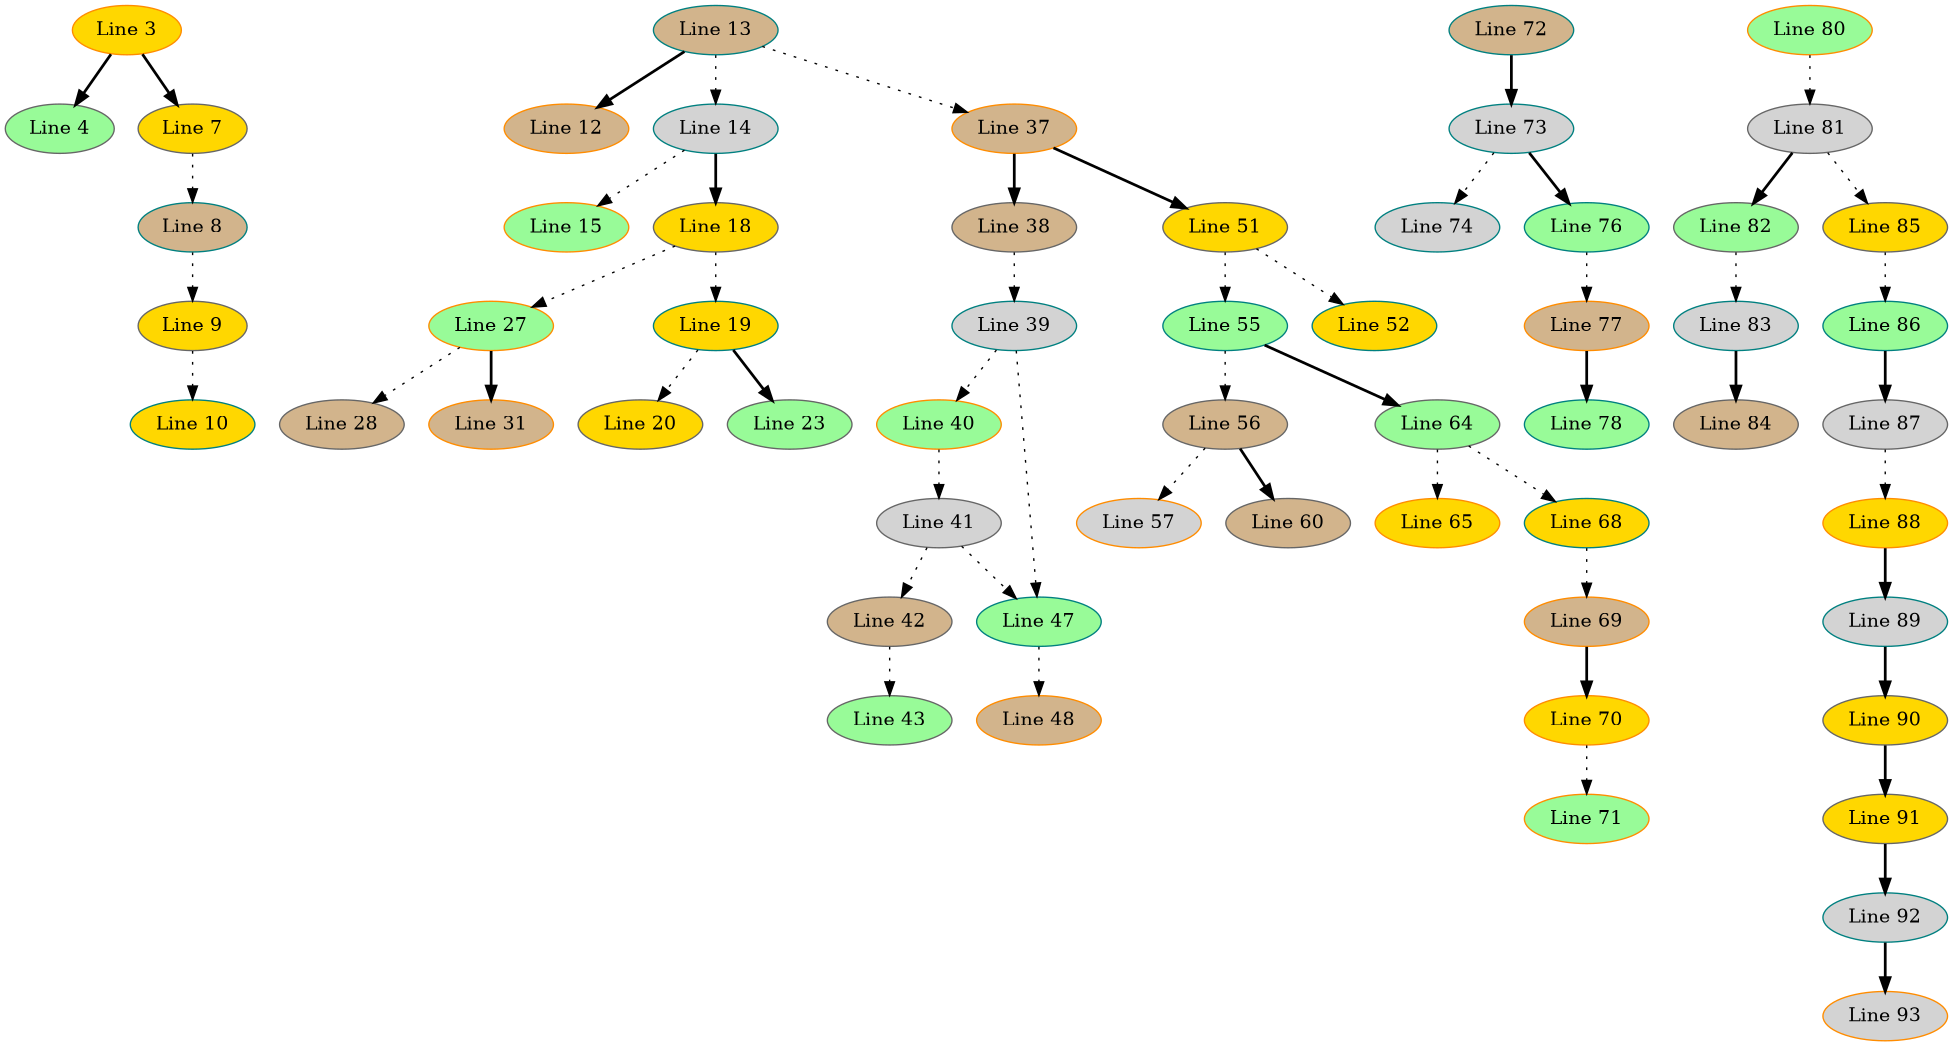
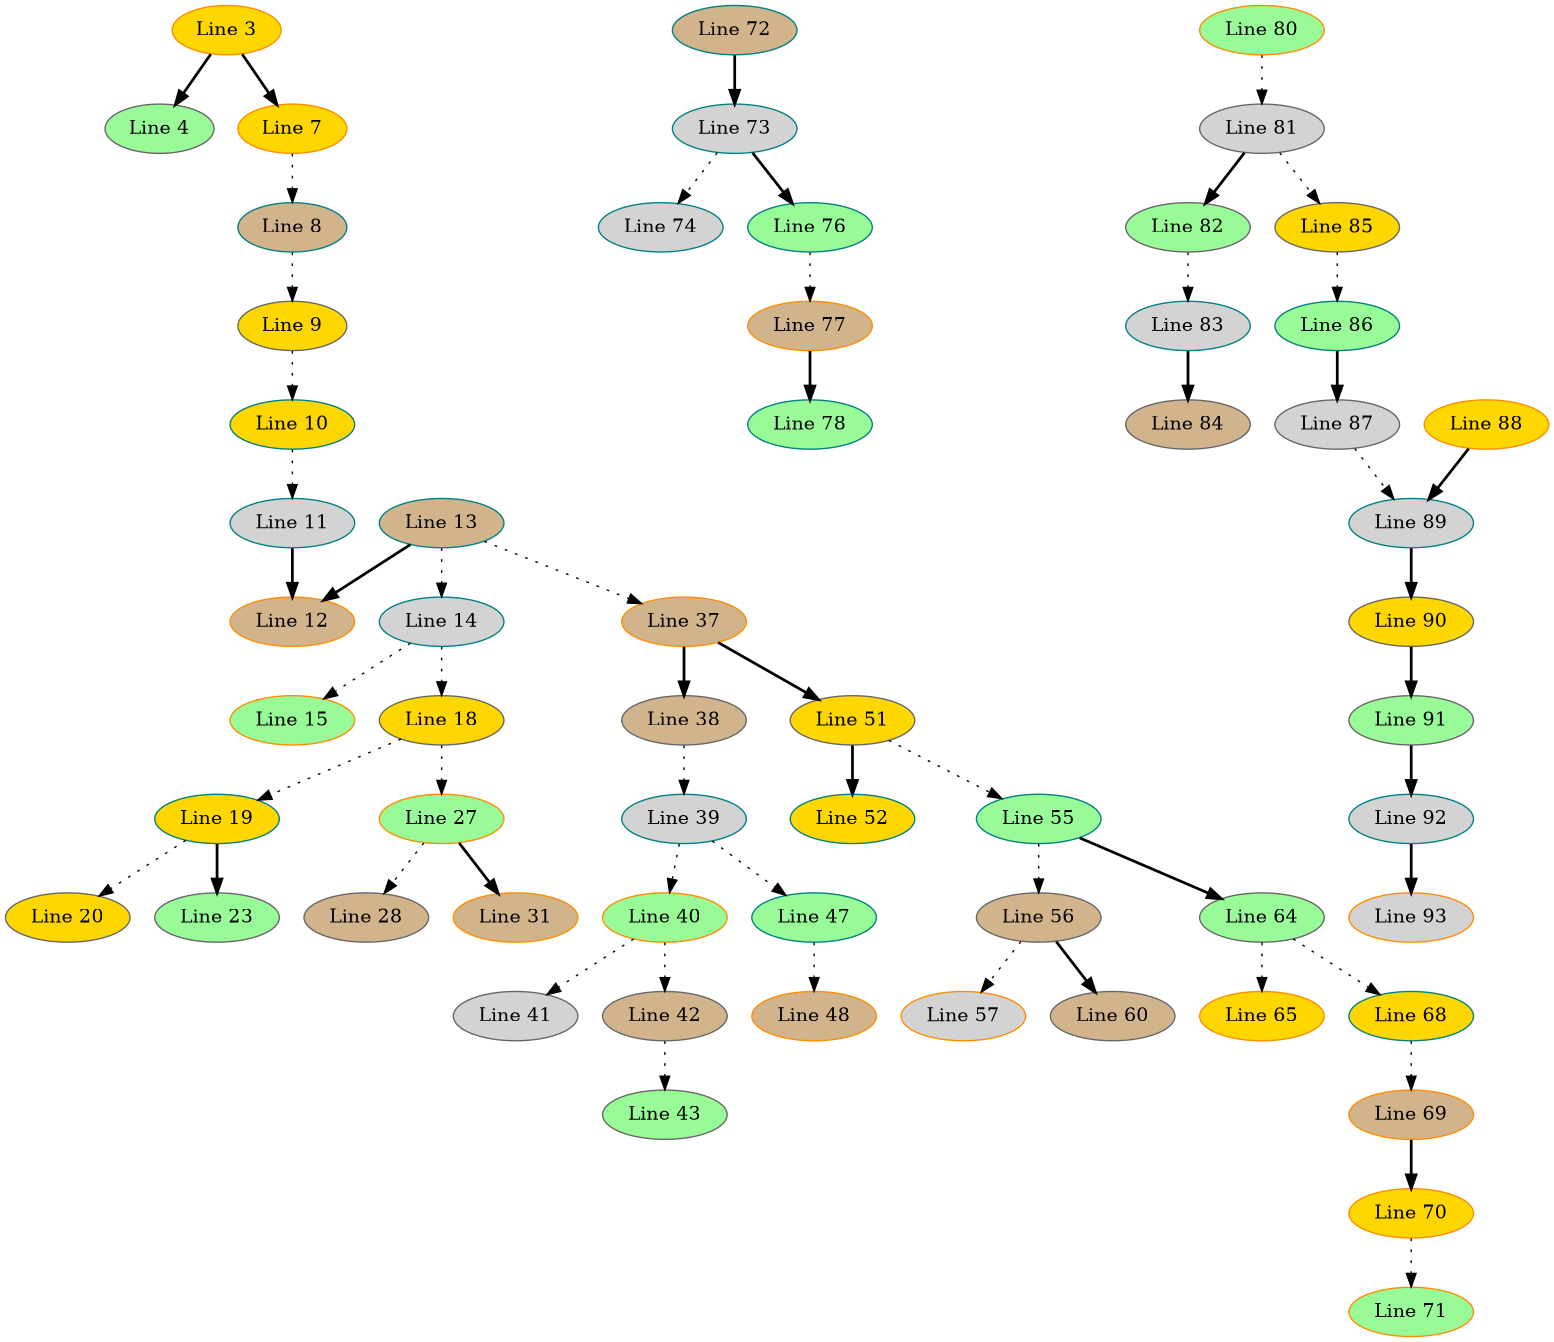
node "Line 7": color gray40 -> darkorange
edge "Line 14" -> "Line 18": style bold -> dotted
edge "Line 51" -> "Line 52": style dotted -> bold
edge "Line 87" -> "Line 88": now "Line 87" -> "Line 89"
node "Line 11": added
edge "Line 41" -> "Line 42": now "Line 40" -> "Line 42"
edge "Line 41" -> "Line 47": removed
node "Line 91": fillcolor gold -> palegreen
